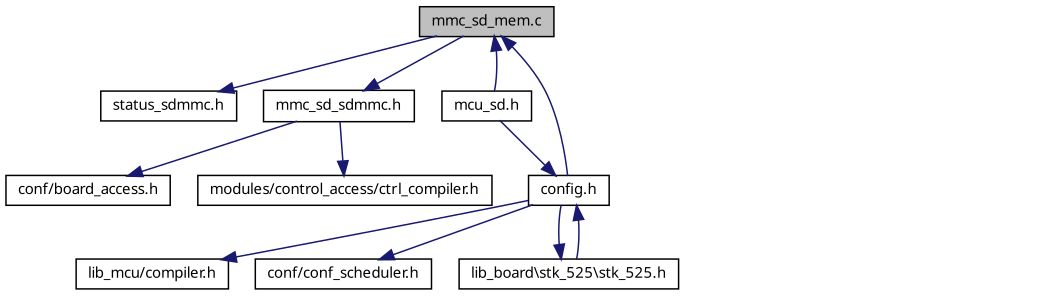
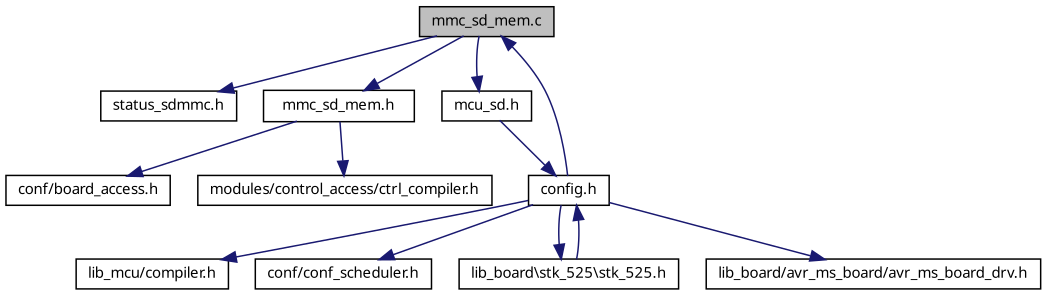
edge "mcu_sd.h" -> "mmc_sd_mem.c": reversed
node "mmc_sd_sdmmc.h": label "mmc_sd_sdmmc.h" -> "mmc_sd_mem.h"
node "lib_board/avr_ms_board/avr_ms_board_drv.h": added
